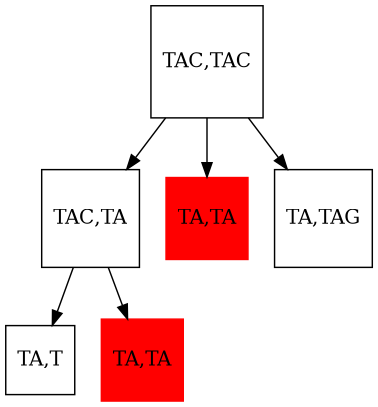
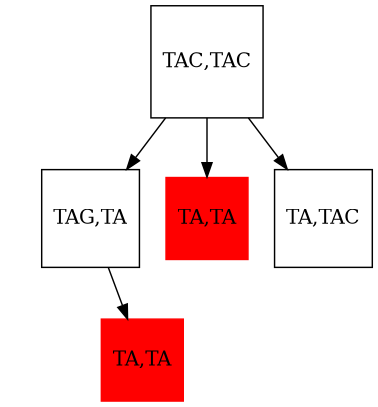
node "TAC,TA": label "TAC,TA" -> "TAG,TA"
node "TA,TAG": label "TA,TAG" -> "TA,TAC"
node "TA,T": removed
